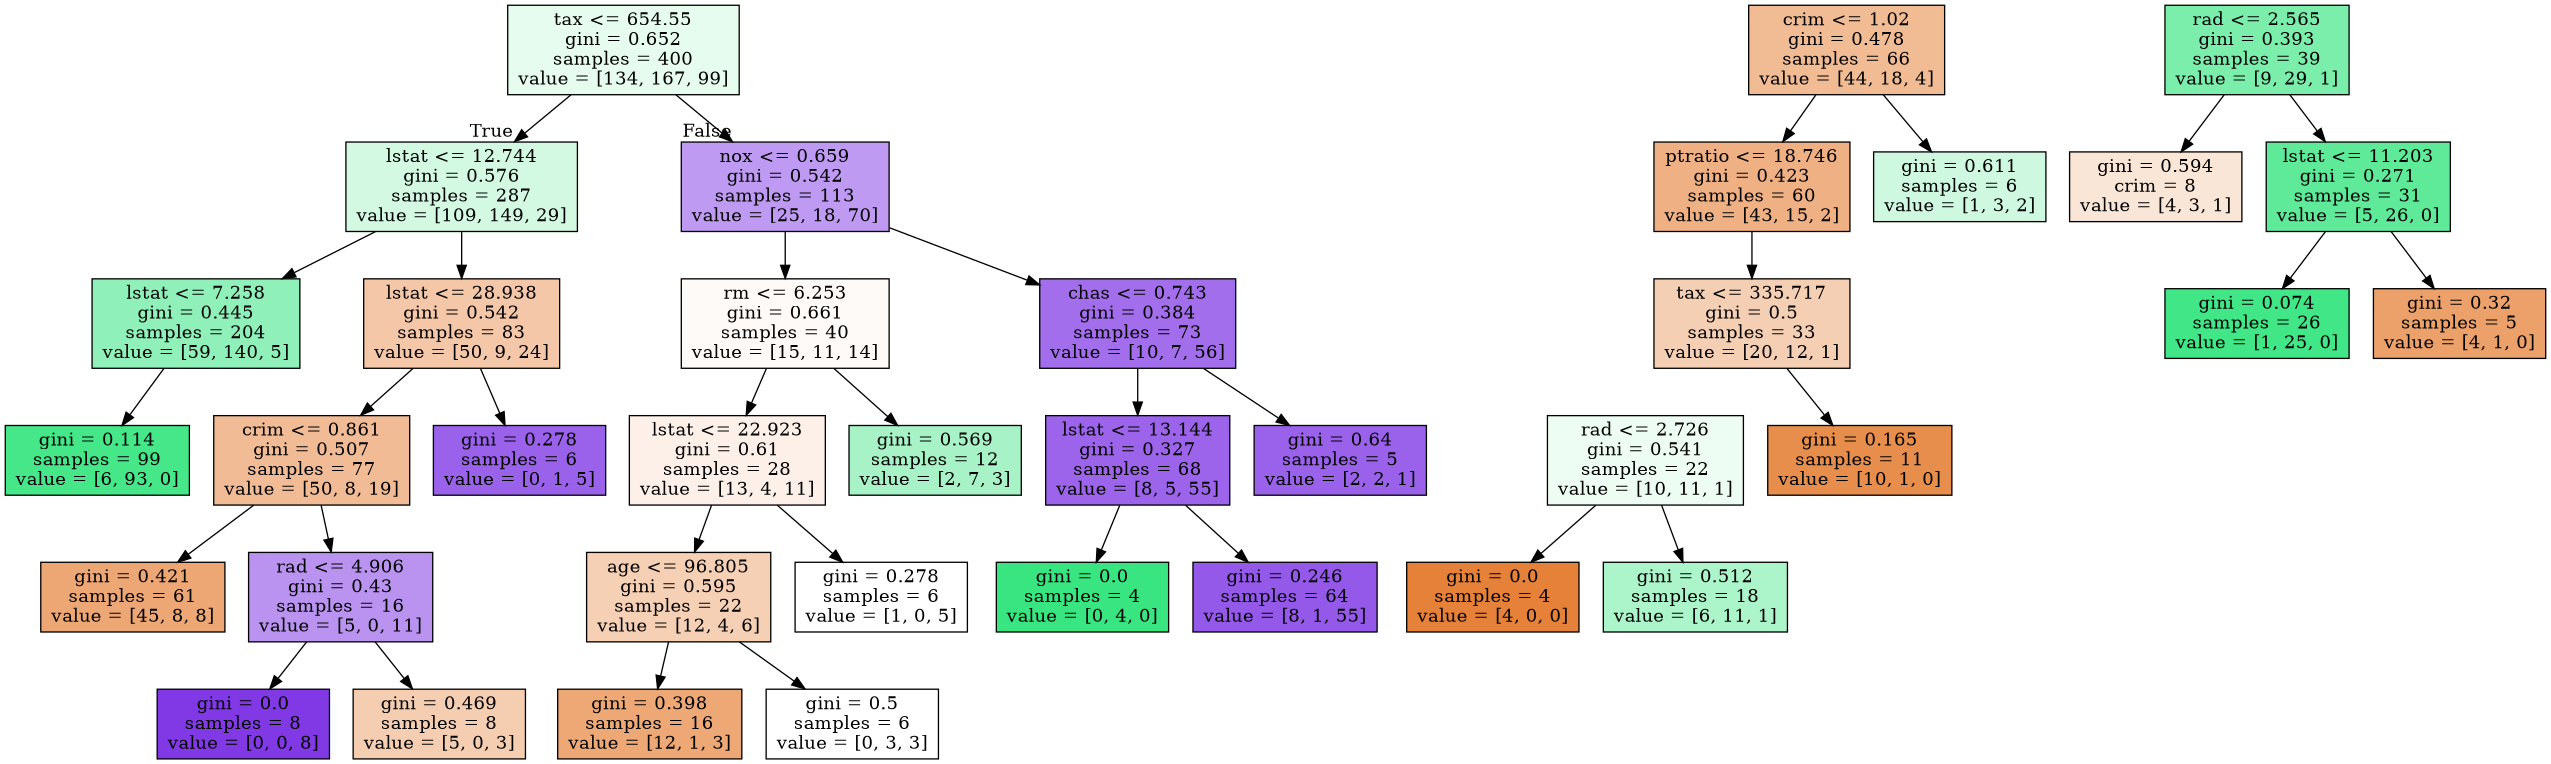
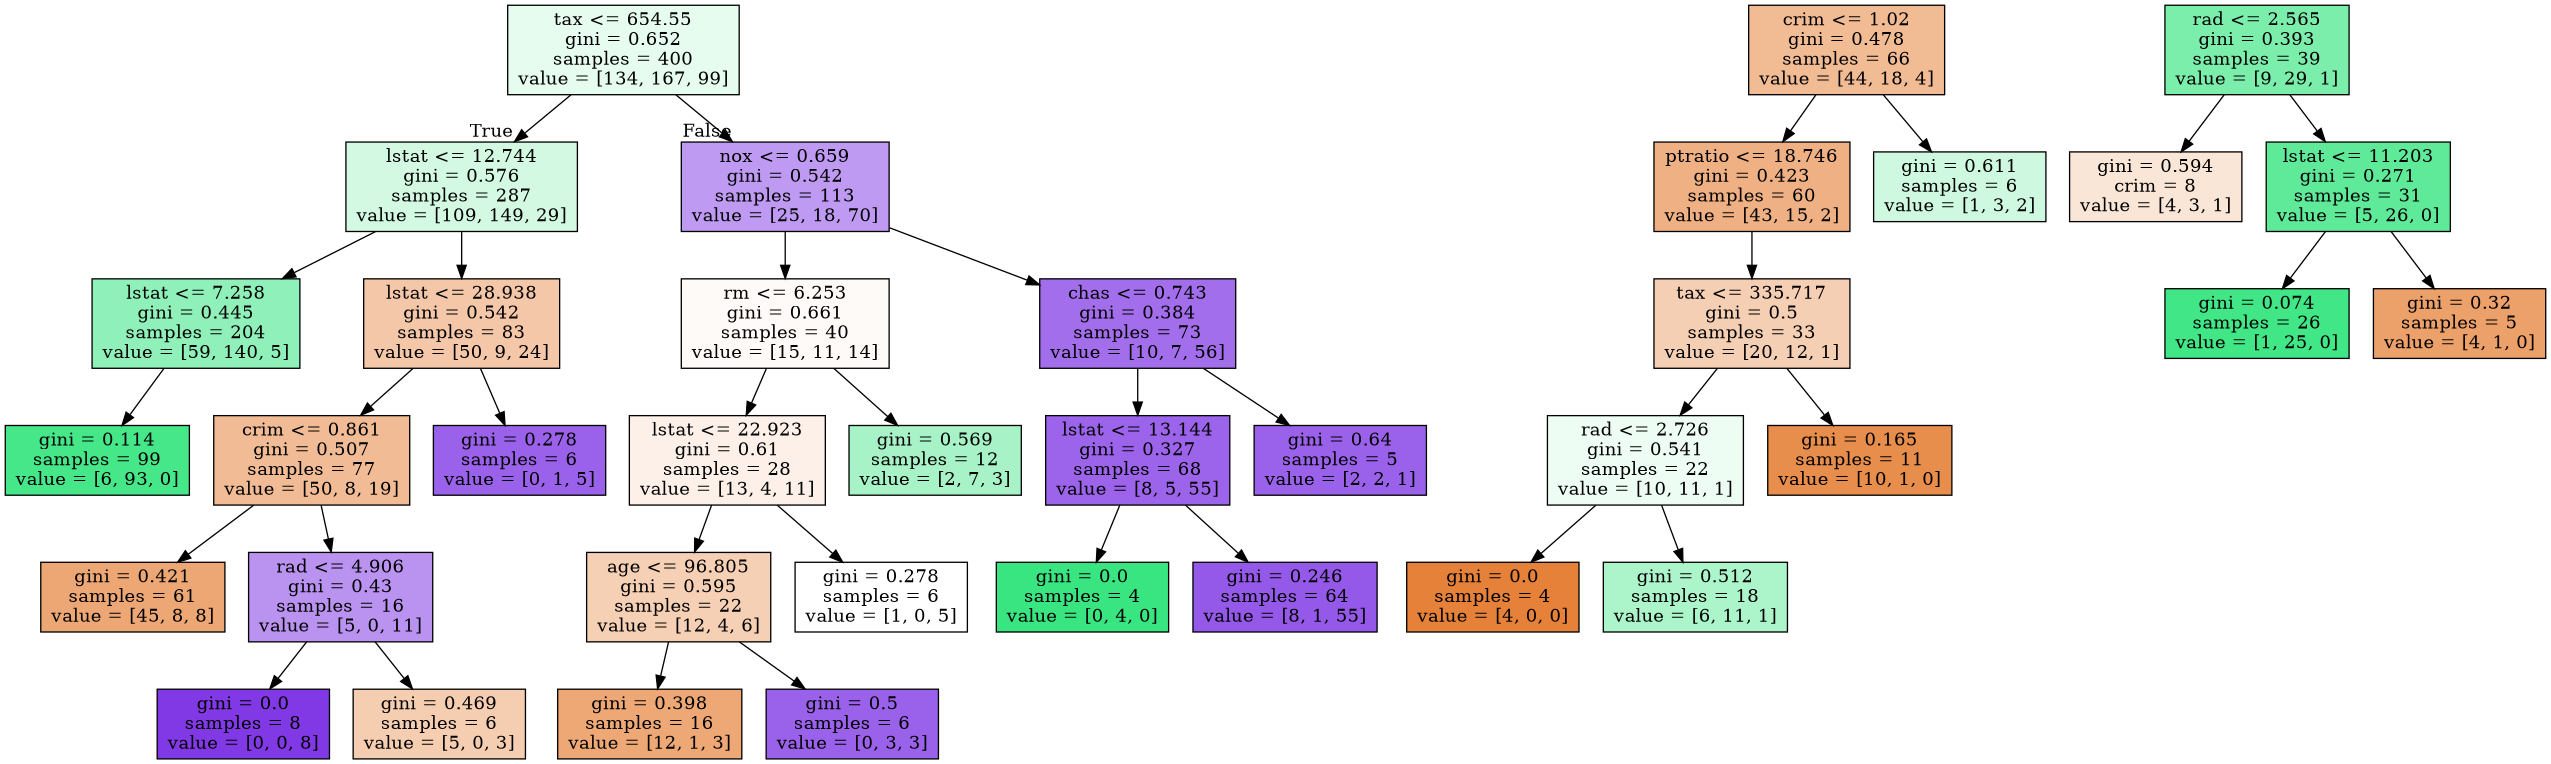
edge "tax <= 335.717 gini = 0.5 samples = 33 value = [20, 12, 1]" -> "rad <= 2.726 gini = 0.541 samples = 22 value = [10, 11, 1]": added
node "gini = 0.469 samples = 8 value = [5, 0, 3]": label "gini = 0.469 samples = 8 value = [5, 0, 3]" -> "gini = 0.469 samples = 6 value = [5, 0, 3]"
node "gini = 0.5 samples = 6 value = [0, 3, 3]": fillcolor #ffffff -> #9a61ea
